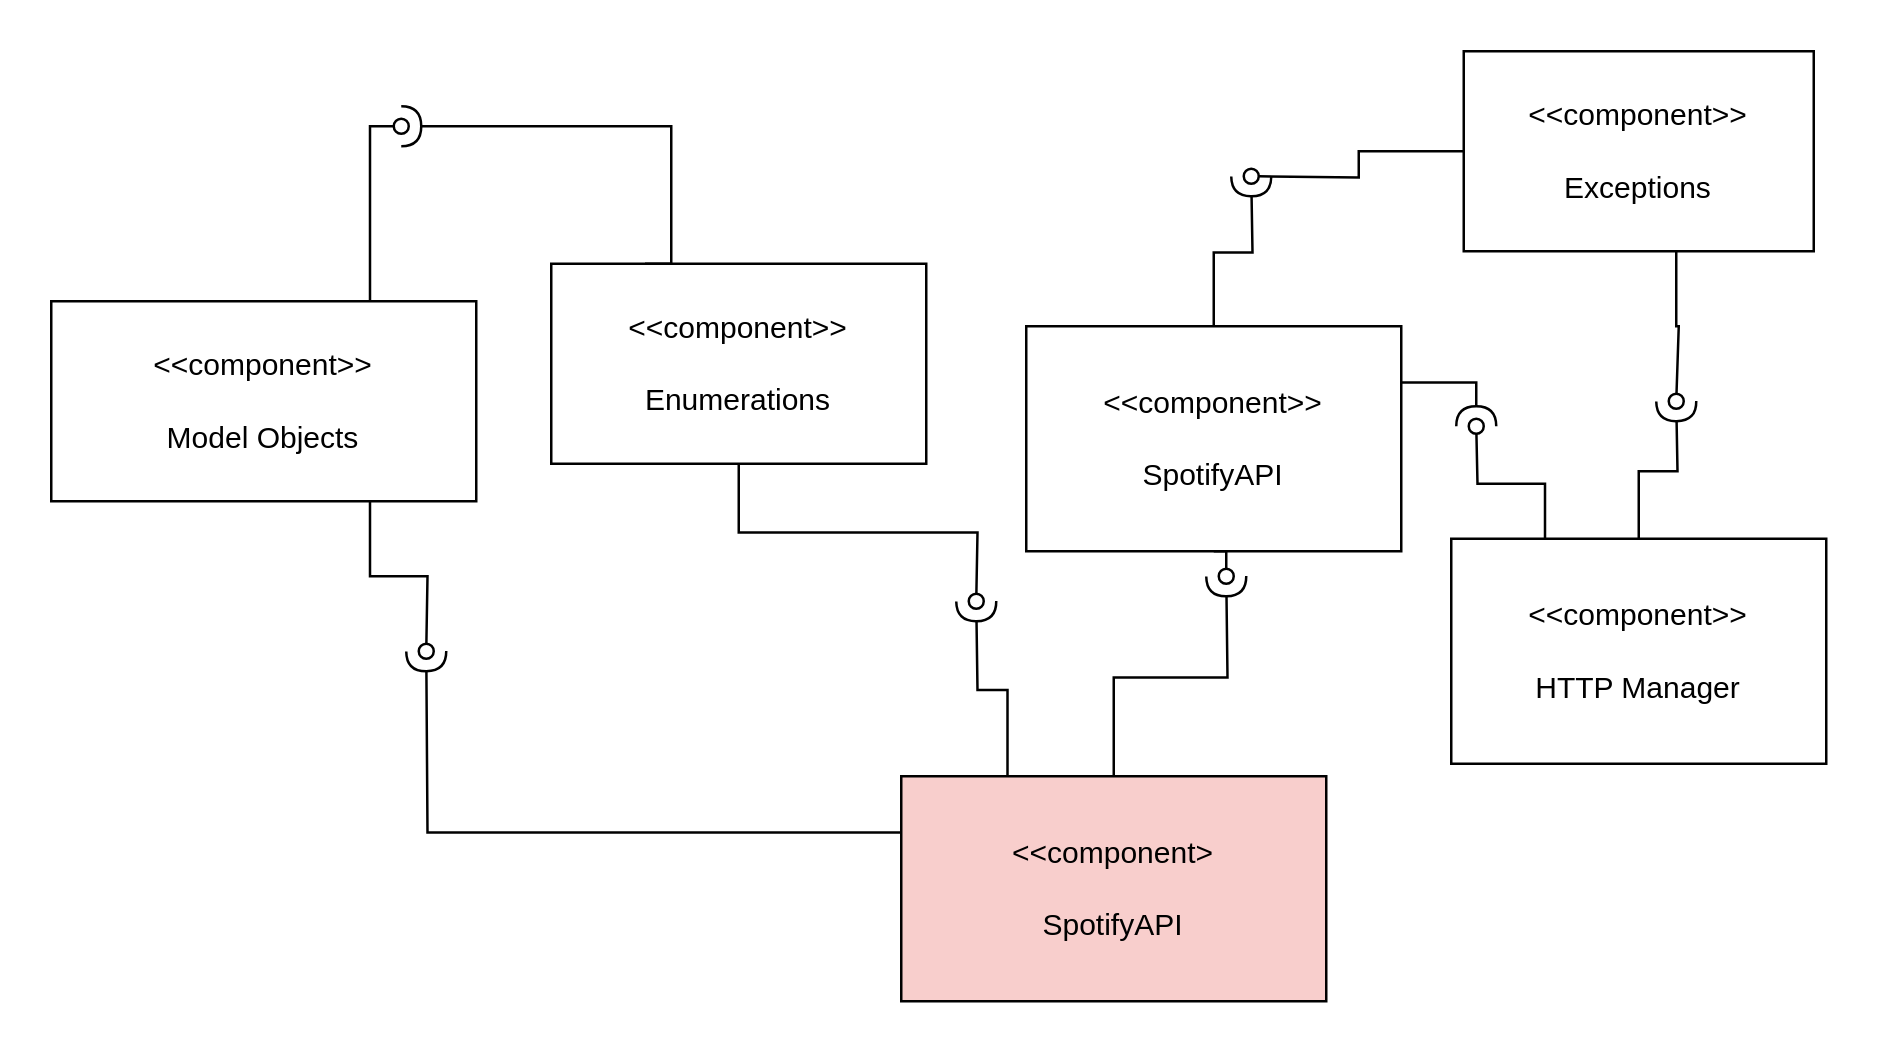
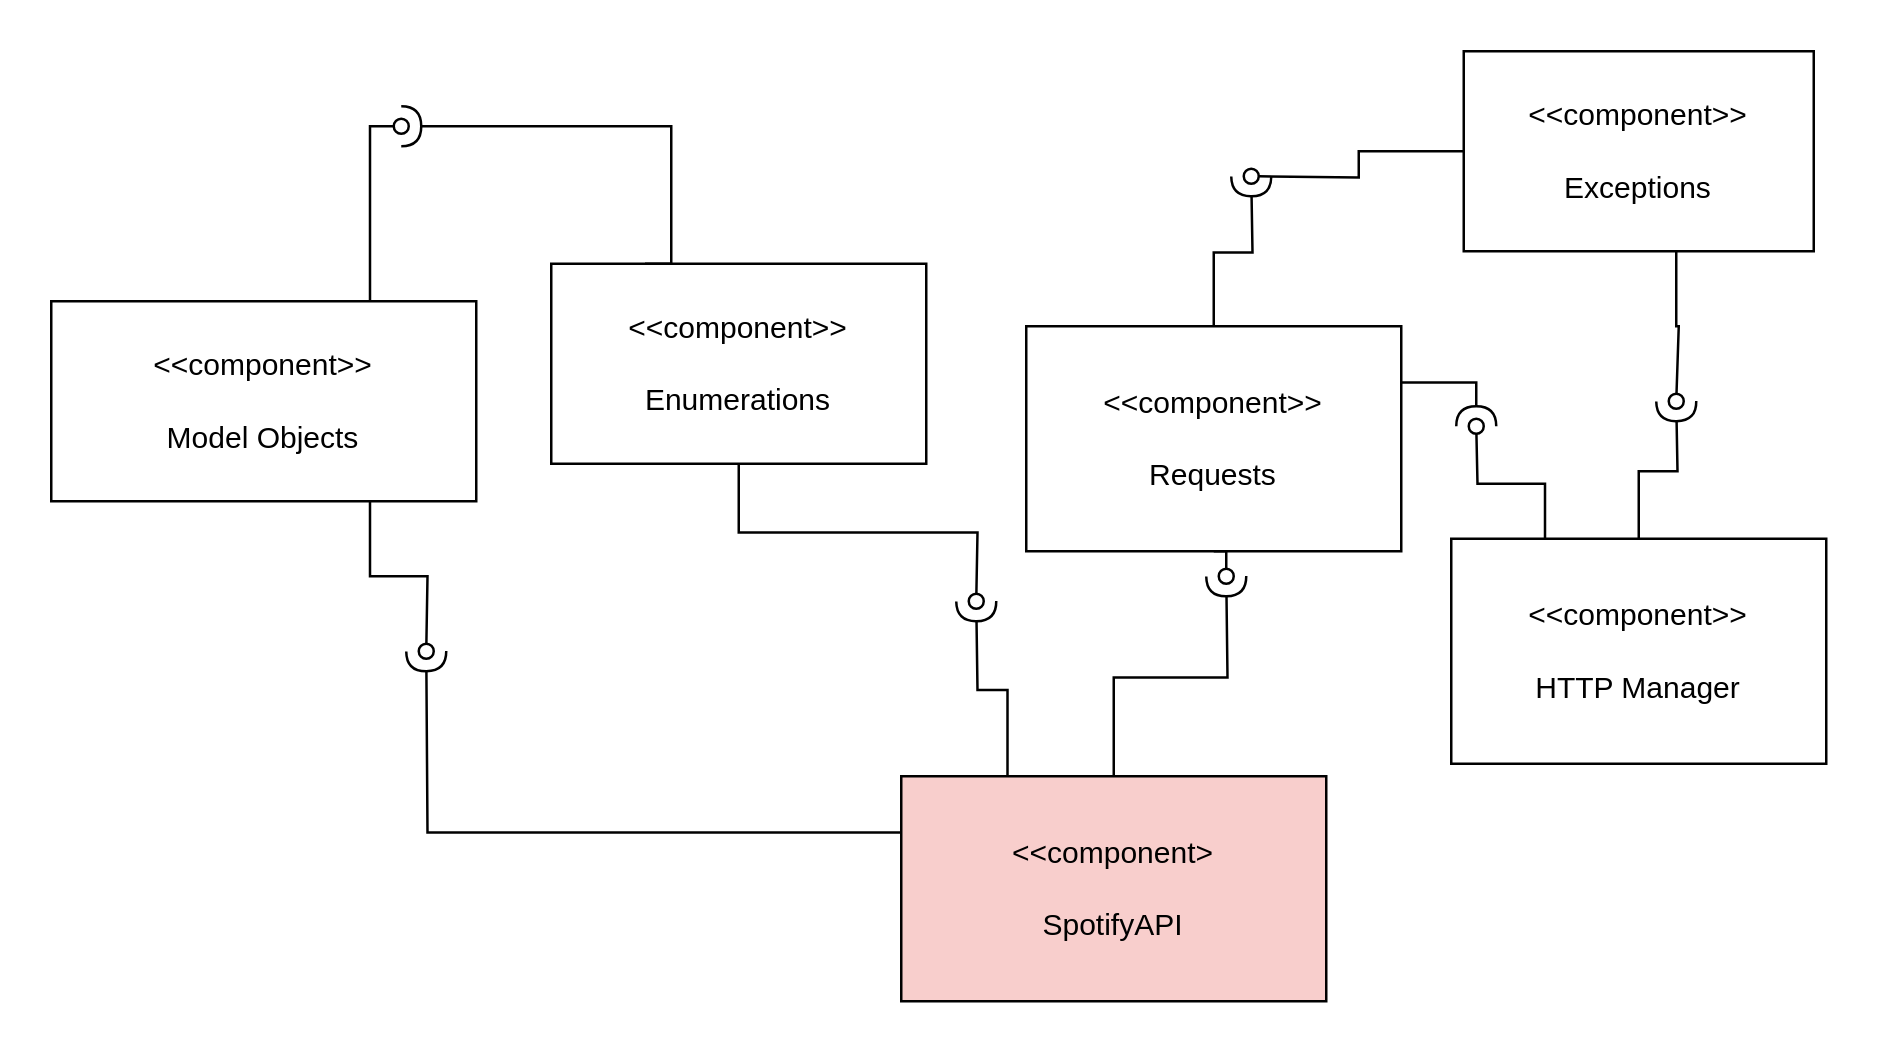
node "<<component>> SpotifyAPI": label "<<component>> SpotifyAPI" -> "<<component>> Requests"
